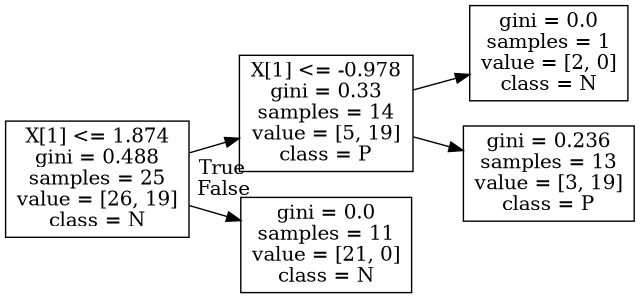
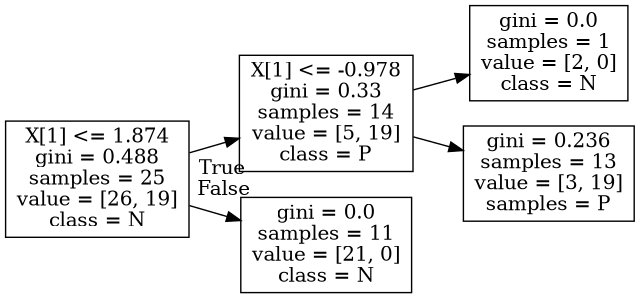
node "gini = 0.236 samples = 13 value = [3, 19] class = P": label "gini = 0.236 samples = 13 value = [3, 19] class = P" -> "gini = 0.236 samples = 13 value = [3, 19] samples = P"
